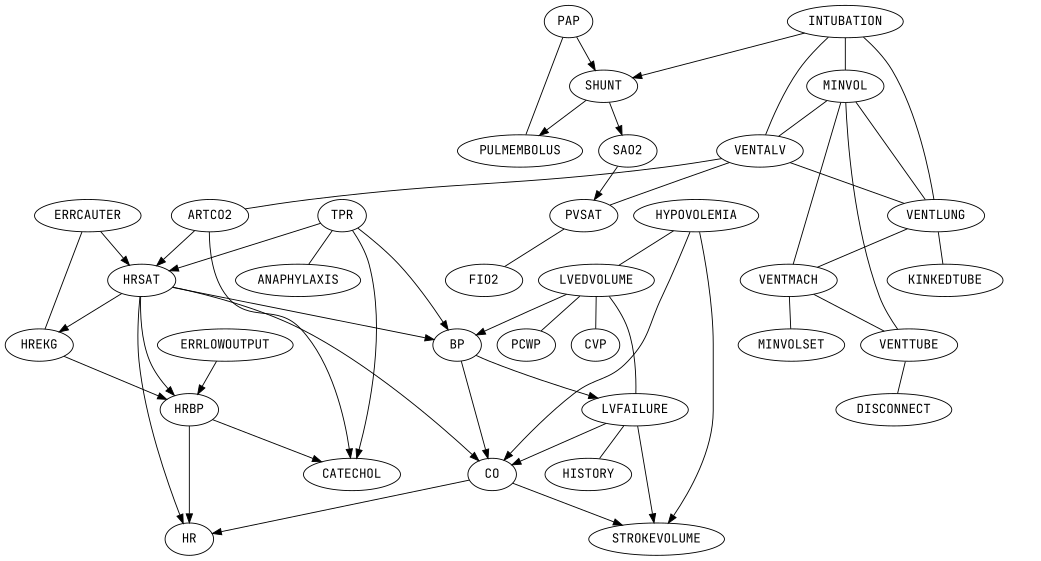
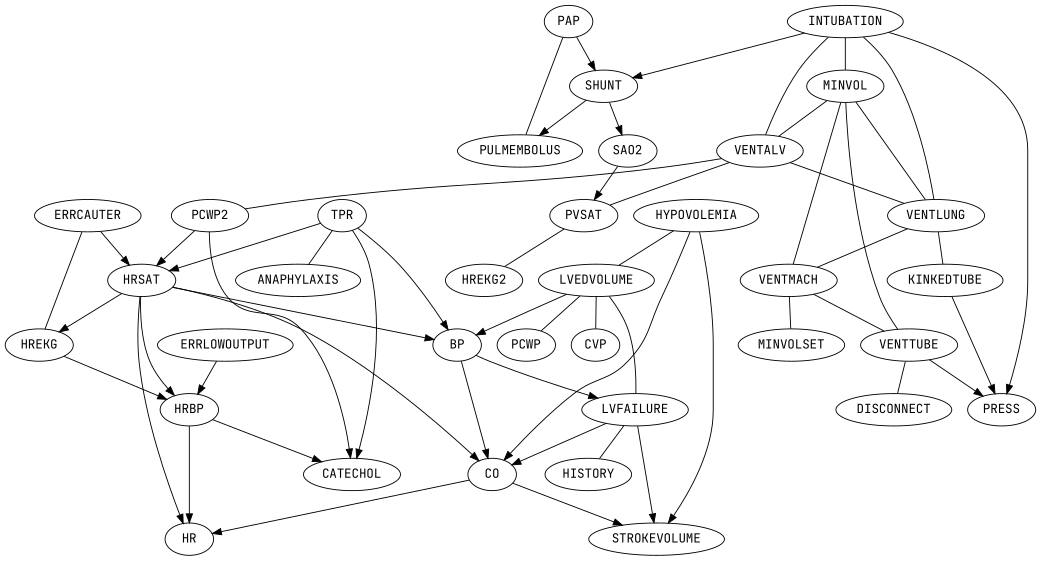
node "ARTCO2": label "ARTCO2" -> "PCWP2"
node "FIO2": label "FIO2" -> "HREKG2"
node "PRESS": added
